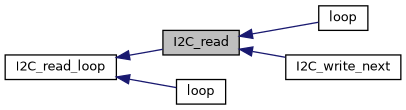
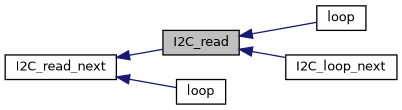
node "I2C_read_loop": label "I2C_read_loop" -> "I2C_read_next"
node "I2C_write_next": label "I2C_write_next" -> "I2C_loop_next"
